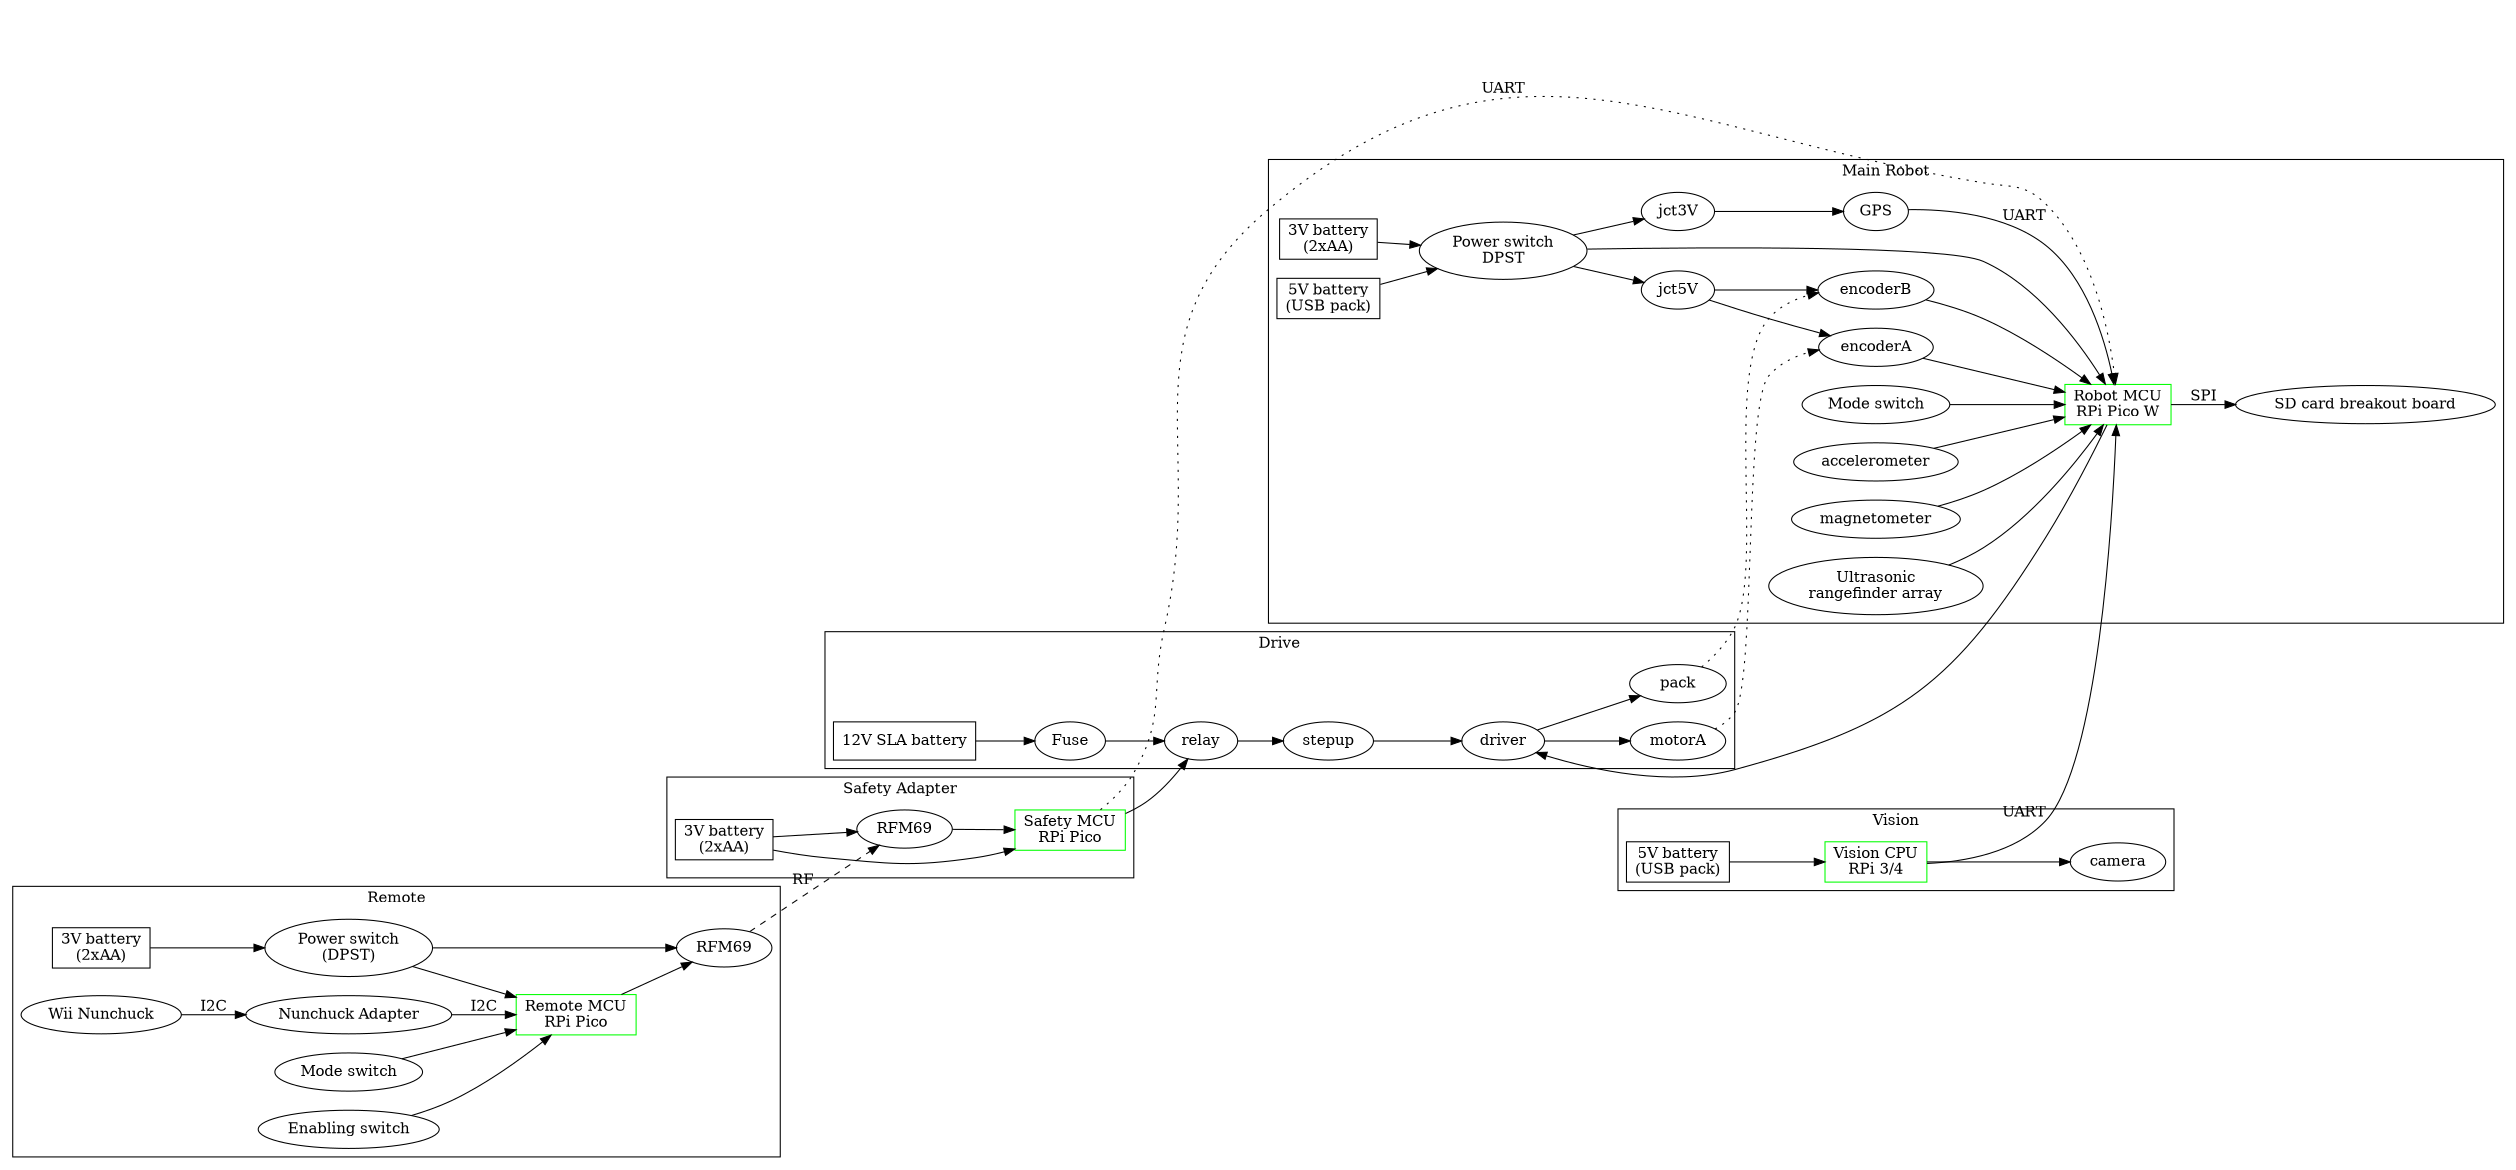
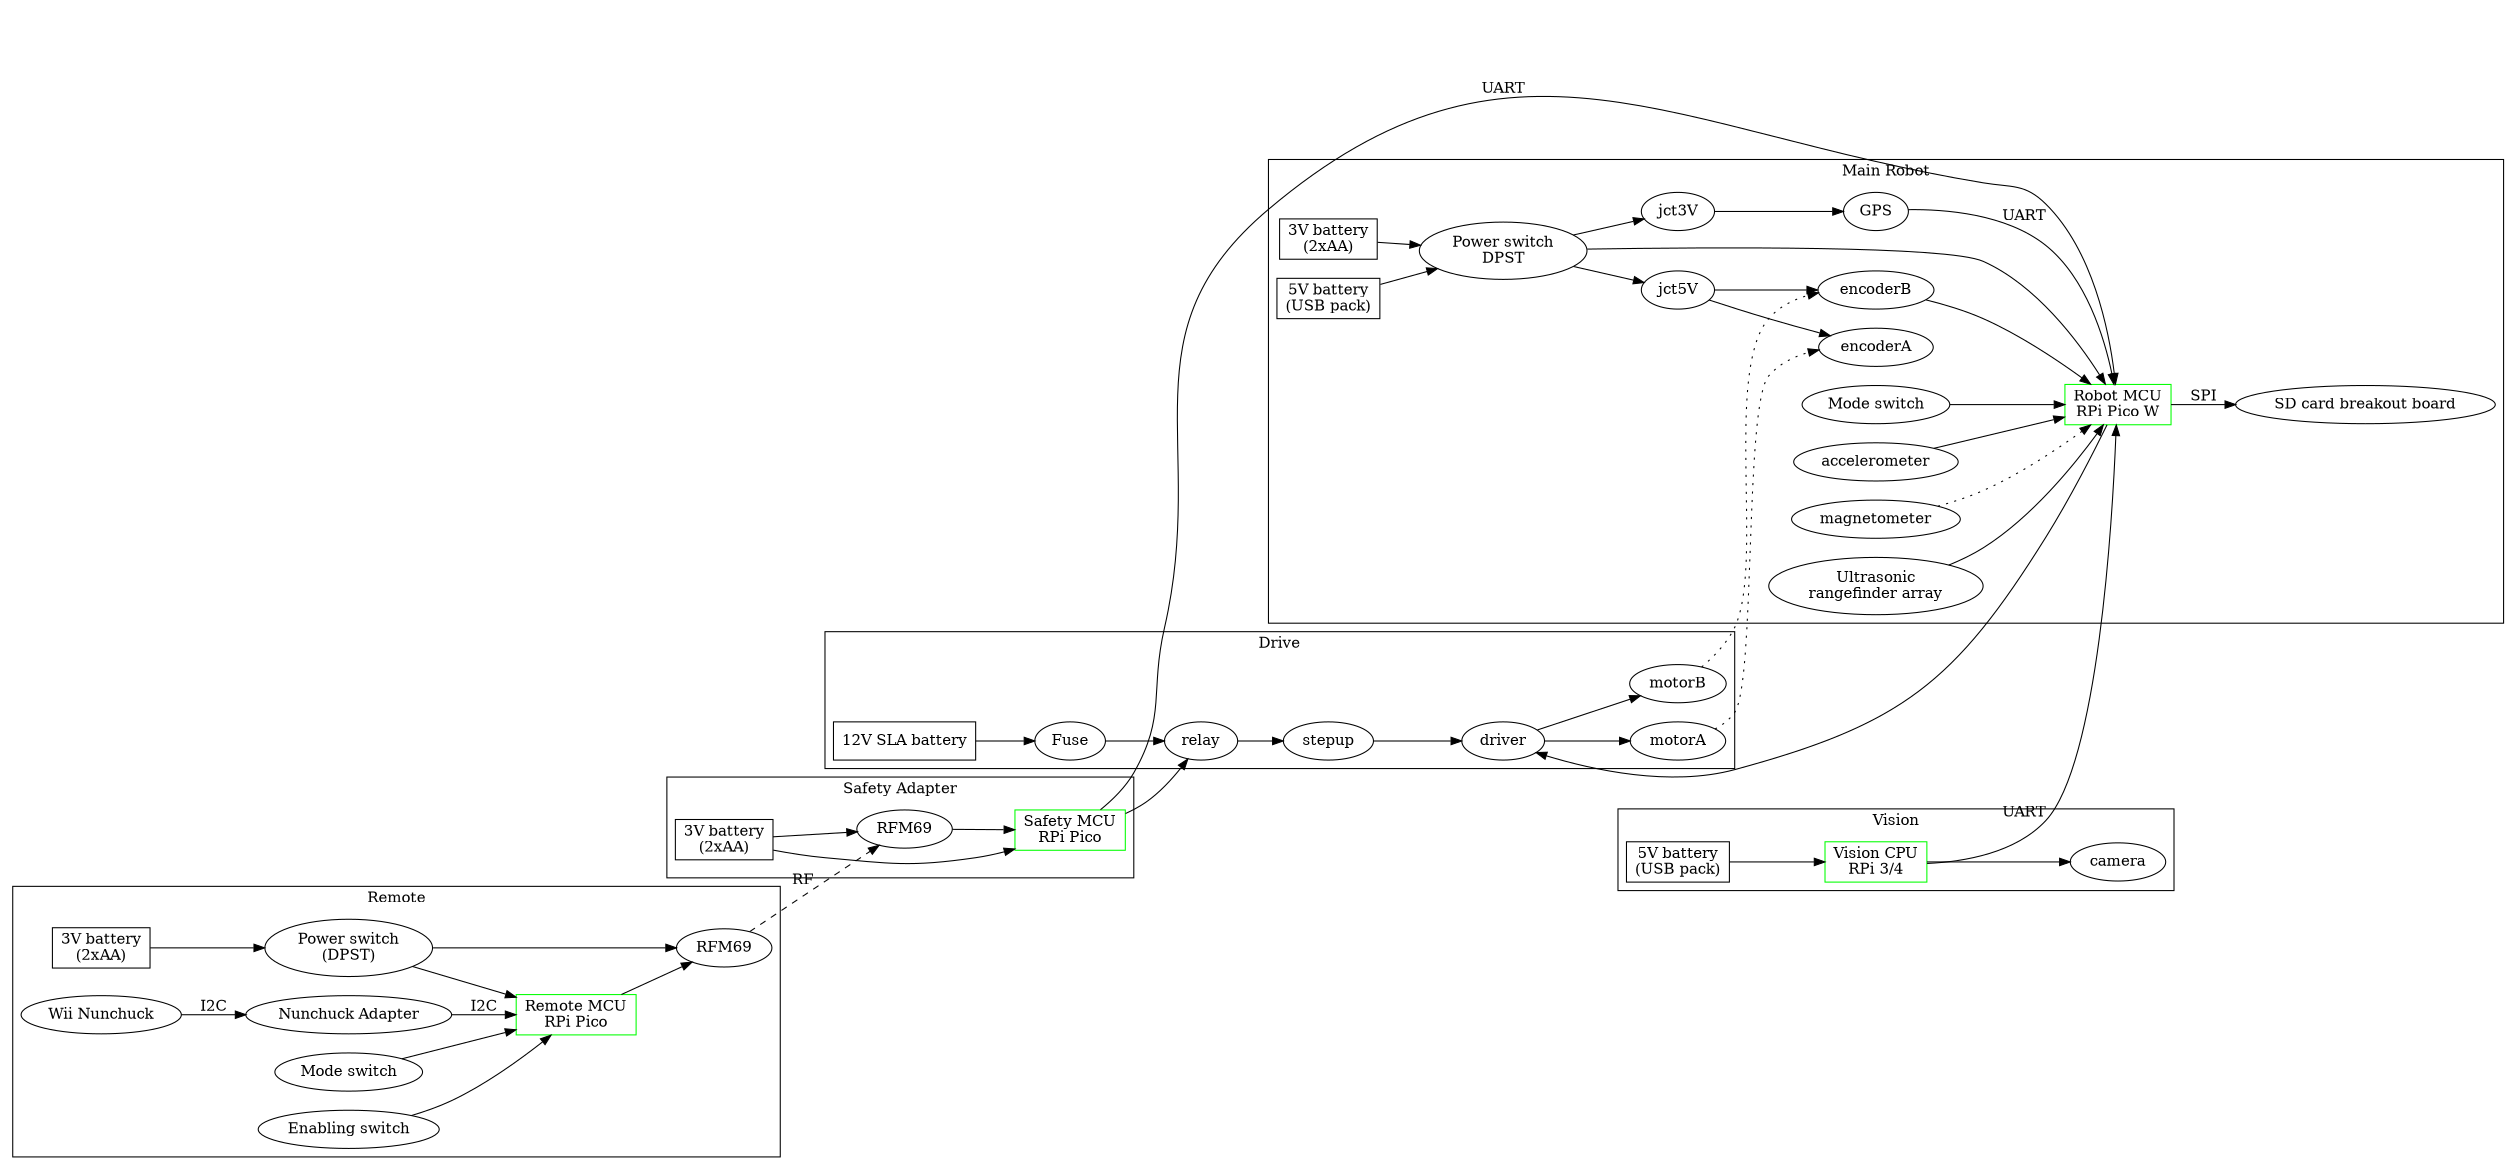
edge "Safety MCU RPi Pico" -> "Robot MCU RPi Pico W": style dotted -> solid
edge "encoderA" -> "Robot MCU RPi Pico W": removed
edge "magnetometer" -> "Robot MCU RPi Pico W": style solid -> dotted
node "pack": label "pack" -> "motorB"
